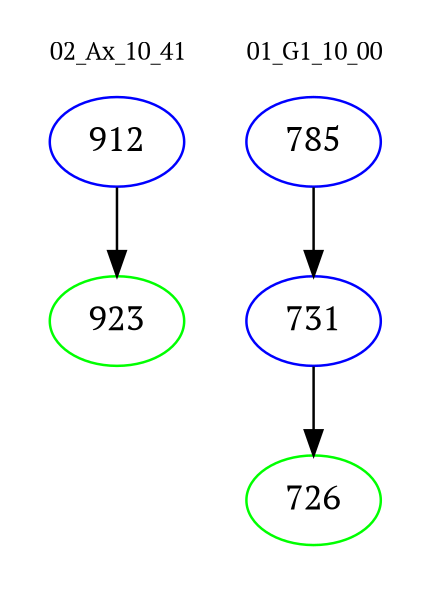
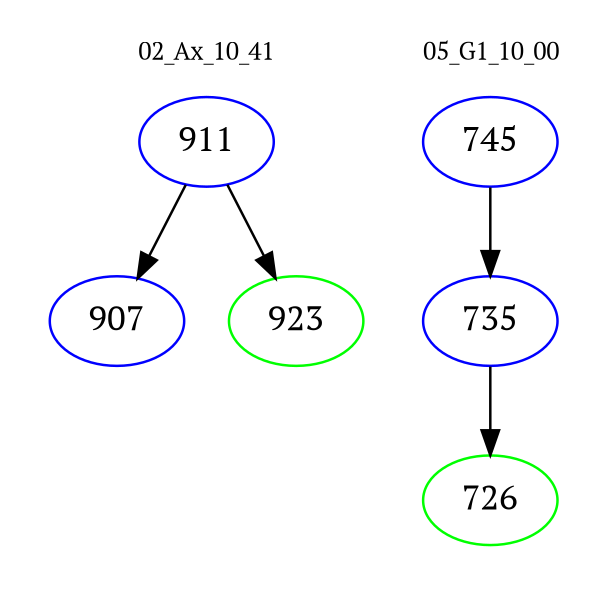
cluster "01_G1_10_00": label "01_G1_10_00" -> "05_G1_10_00"
node "912": label "912" -> "911"
node "785": label "785" -> "745"
node "907": added
node "731": label "731" -> "735"
